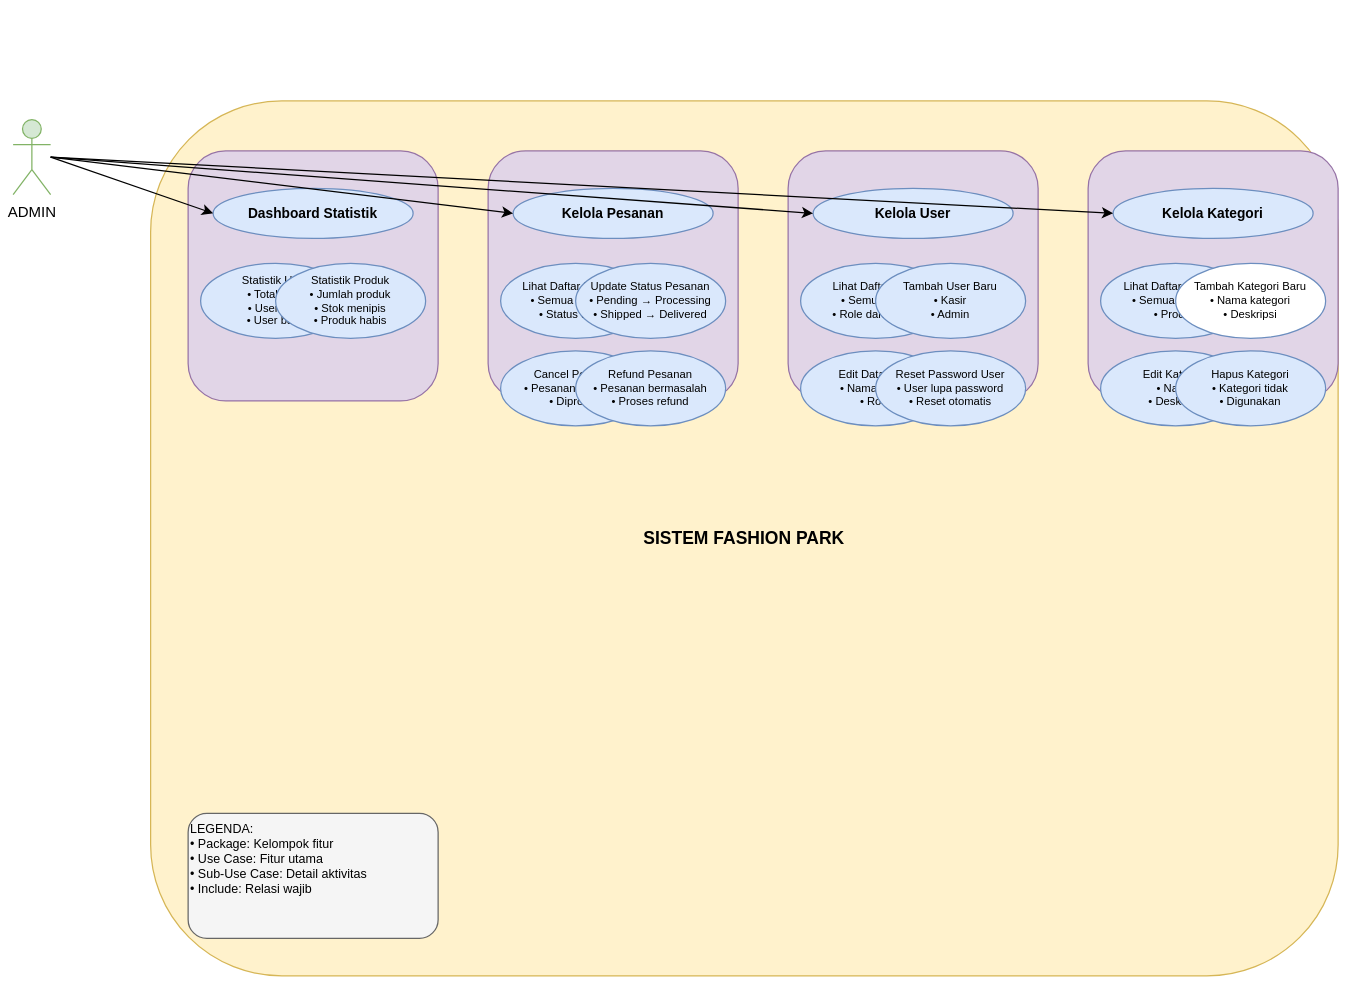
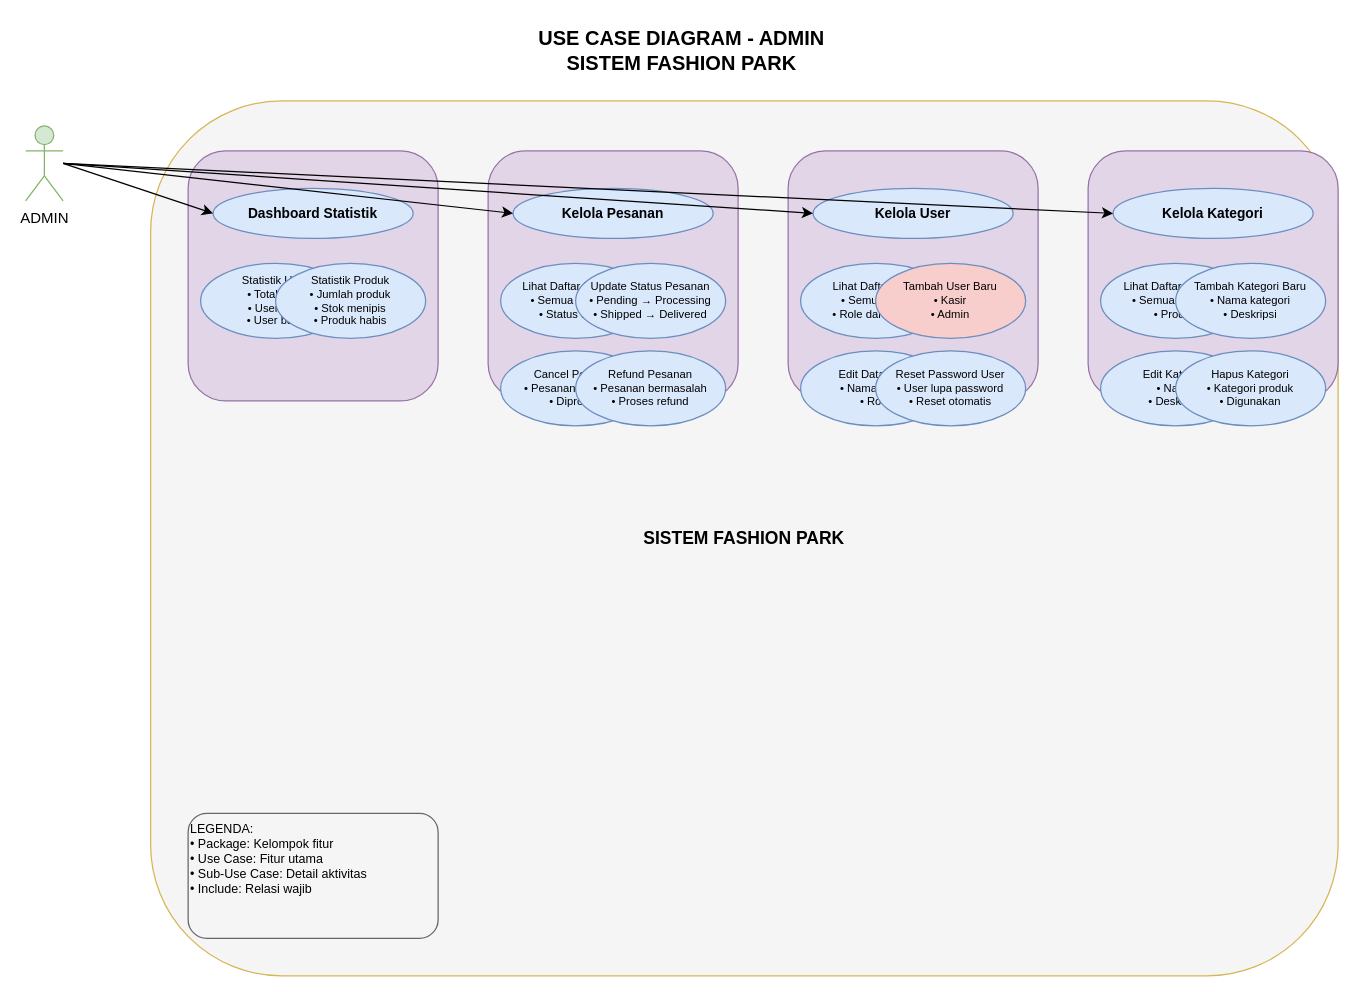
node "USE CASE DIAGRAM - ADMIN SISTEM FASHION PARK": added
node "ADMIN": moved (32, 157) -> (44, 163)
node "Tambah User Baru • Kasir • Admin": fillcolor #dae8fc -> #f8cecc
node "Tambah Kategori Baru • Nama kategori • Deskripsi": fillcolor #ffffff -> #dae8fc
node "Hapus Kategori • Kategori tidak • Digunakan": label "Hapus Kategori • Kategori tidak • Digunakan" -> "Hapus Kategori • Kategori produk • Digunakan"
node "SISTEM FASHION PARK": fillcolor #fff2cc -> #f5f5f5
